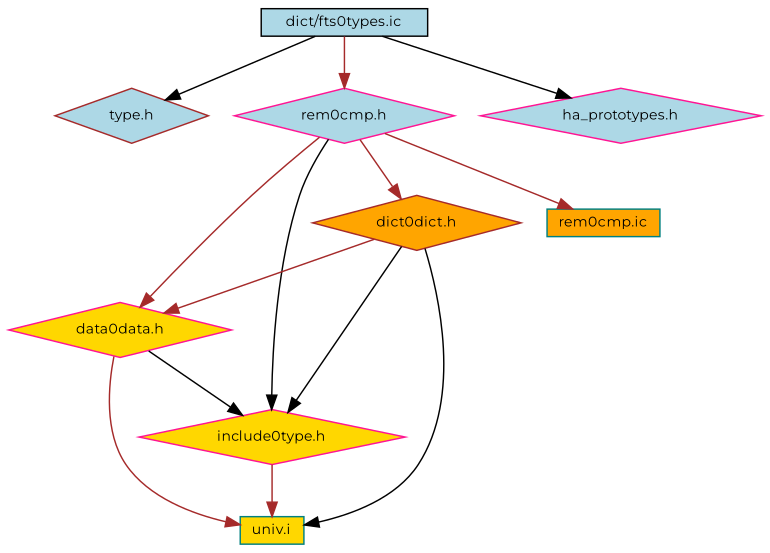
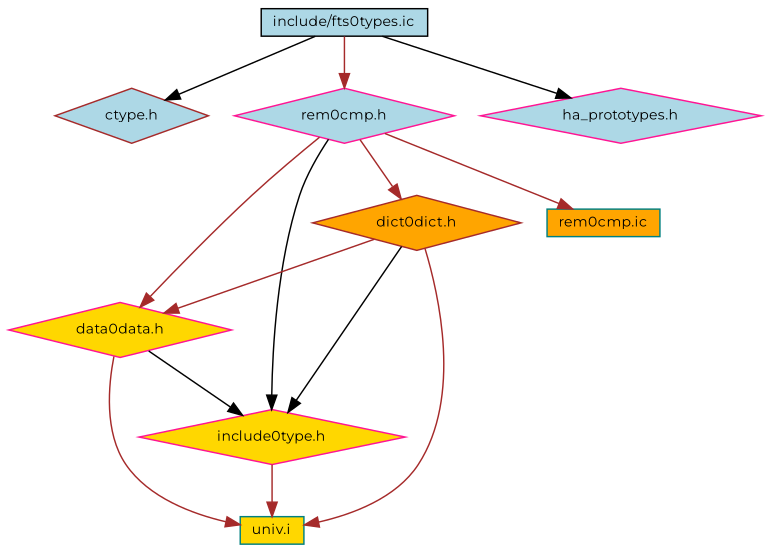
node "dict/fts0types.ic": label "dict/fts0types.ic" -> "include/fts0types.ic"
node "type.h": label "type.h" -> "ctype.h"
edge "dict0dict.h" -> "univ.i": color black -> brown
